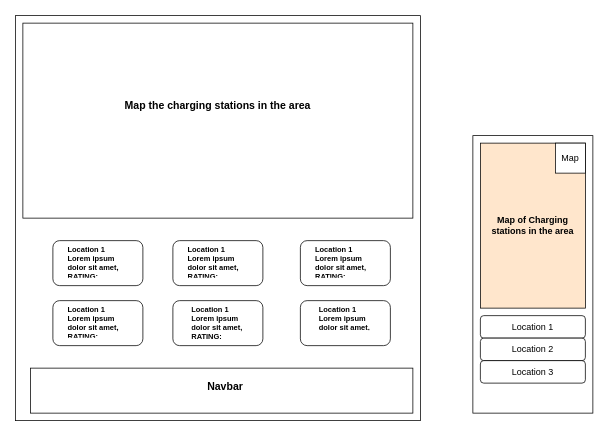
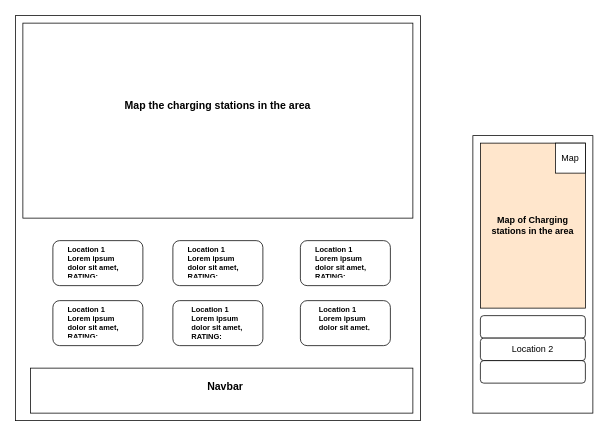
node "Location 1": removed
node "Location 3": removed
